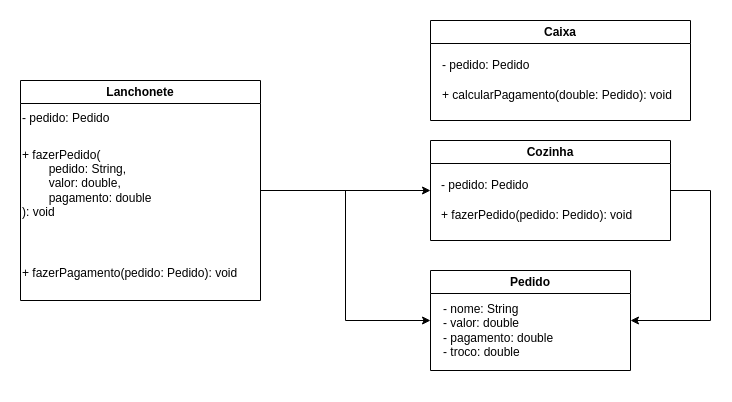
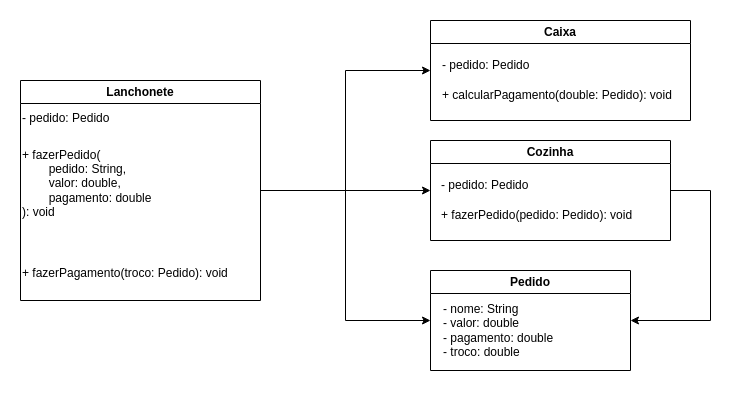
edge "Lanchonete" -> "Caixa": added
node "+ fazerPagamento(pedido: Pedido): void": label "+ fazerPagamento(pedido: Pedido): void" -> "+ fazerPagamento(troco: Pedido): void"
